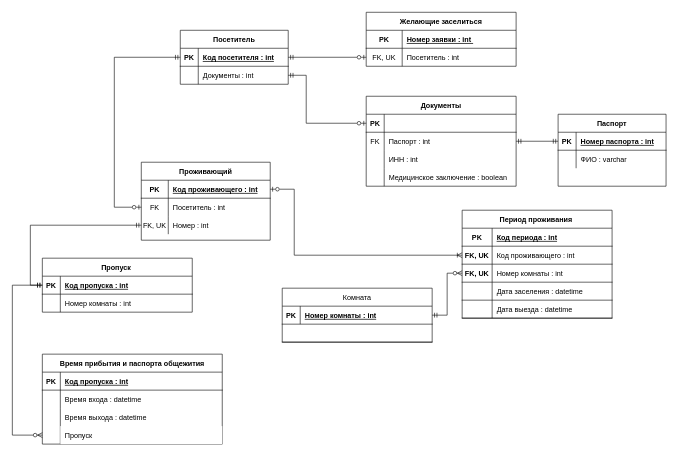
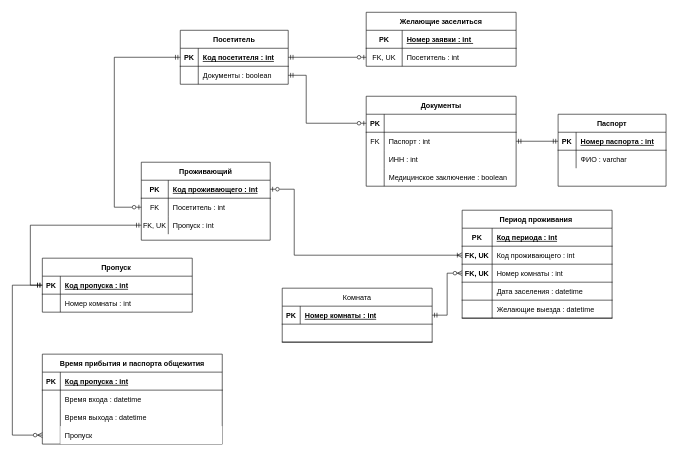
node "Документы : int": label "Документы : int" -> "Документы : boolean"
node "Номер : int": label "Номер : int" -> "Пропуск : int"
node "Дата выезда : datetime": label "Дата выезда : datetime" -> "Желающие выезда : datetime"
